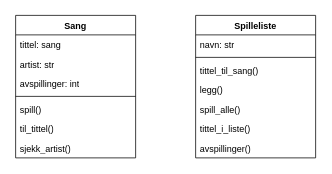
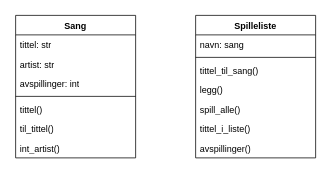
node "tittel: sang": label "tittel: sang" -> "tittel: str"
node "navn: str": label "navn: str" -> "navn: sang"
node "spill()": label "spill()" -> "tittel()"
node "sjekk_artist()": label "sjekk_artist()" -> "int_artist()"
